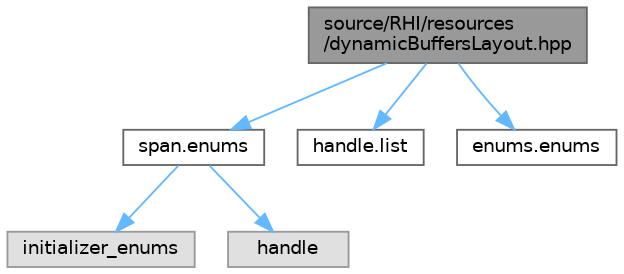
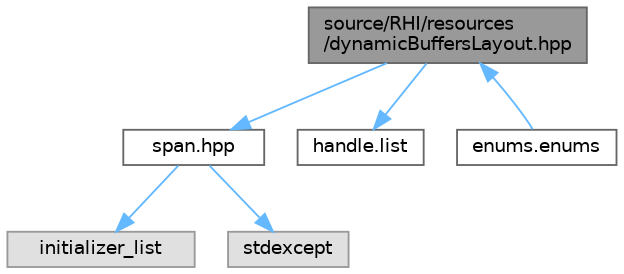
edge "source/RHI/resources /dynamicBuffersLayout.hpp" -> "enums.enums": reversed
node "span.enums": label "span.enums" -> "span.hpp"
node "initializer_enums": label "initializer_enums" -> "initializer_list"
node "handle": label "handle" -> "stdexcept"
